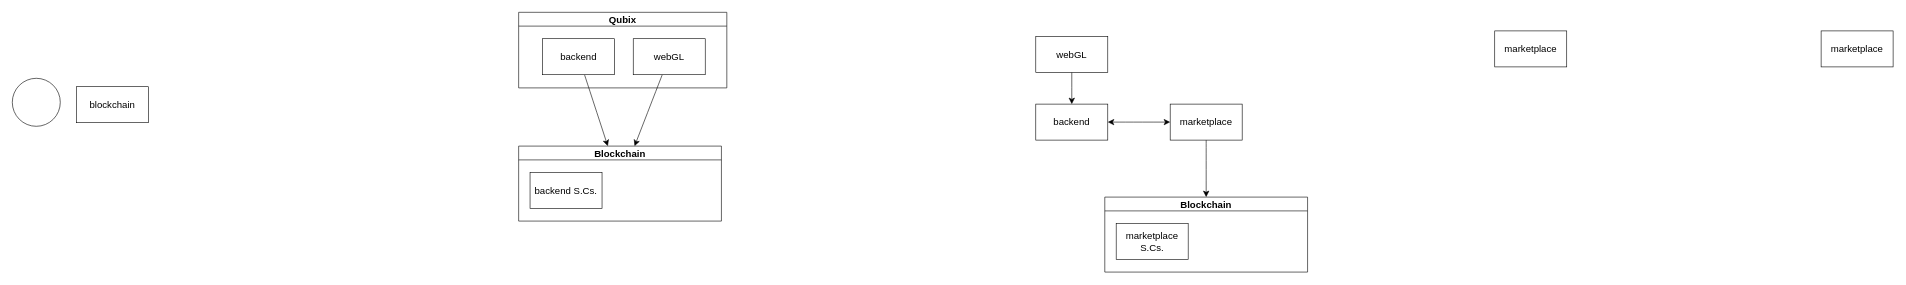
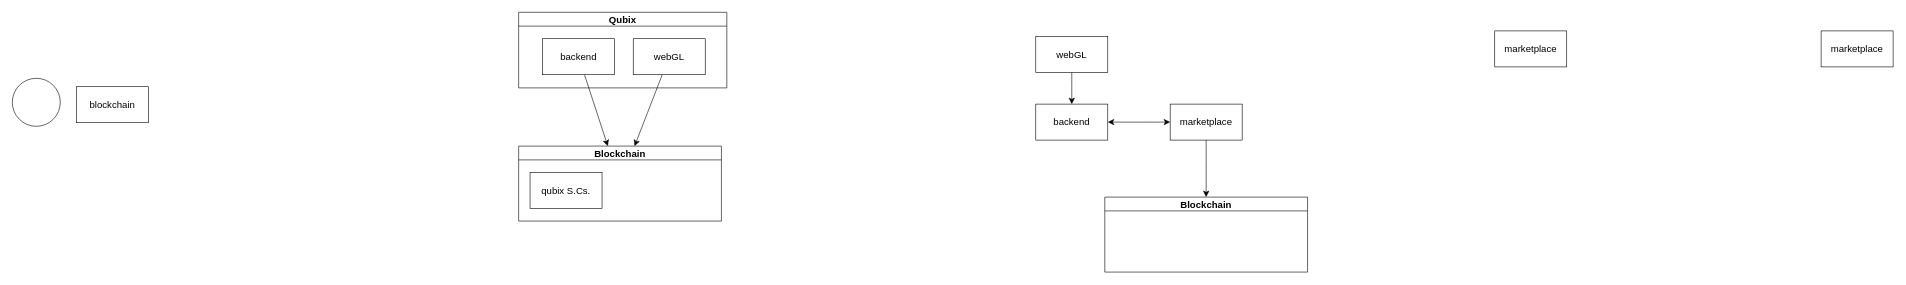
node "backend S.Cs.": label "backend S.Cs." -> "qubix S.Cs."
node "marketplace S.Cs.": removed
